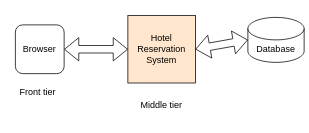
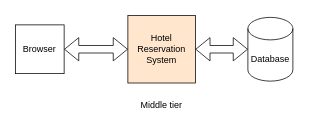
node "Database": size 56x45 -> 45x64
node "Browser": shape rounded rectangle -> rectangle
node "Front tier": removed
